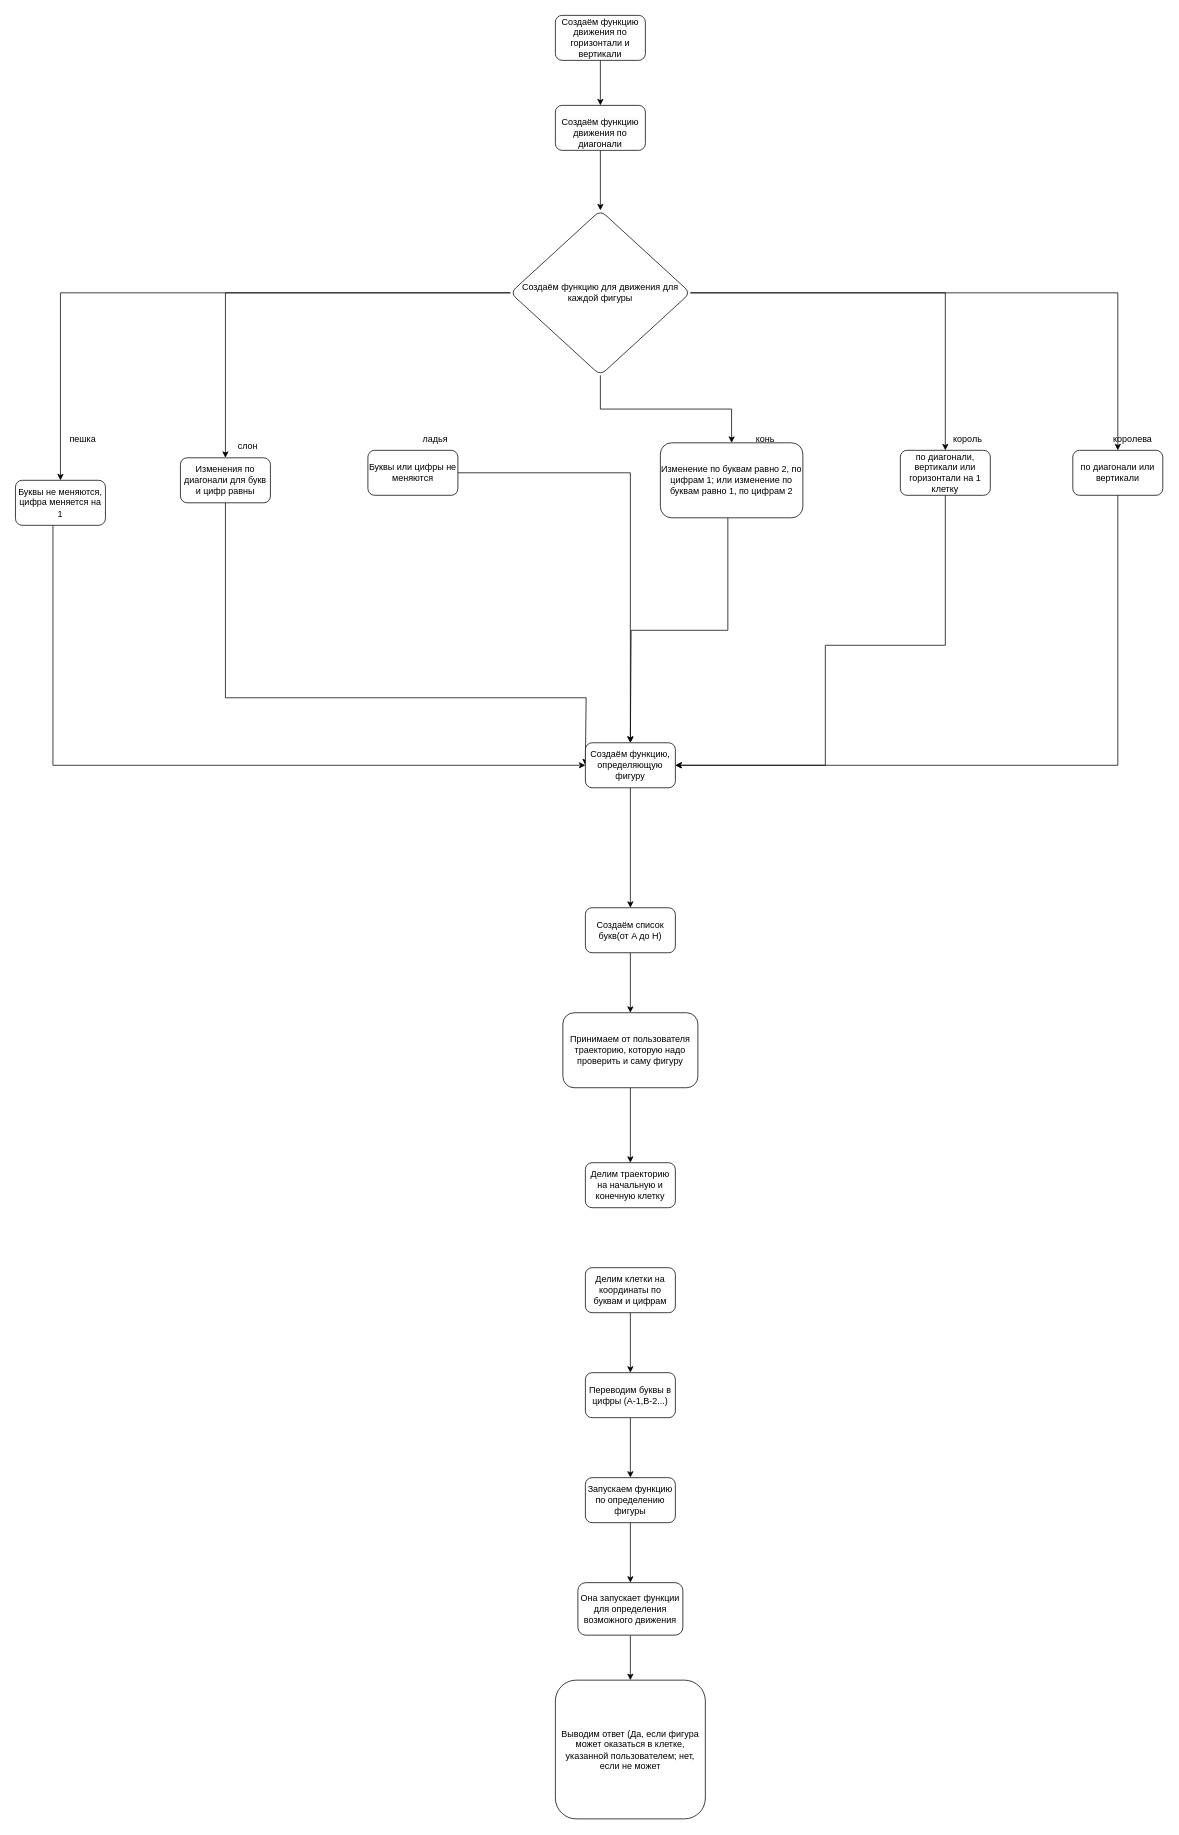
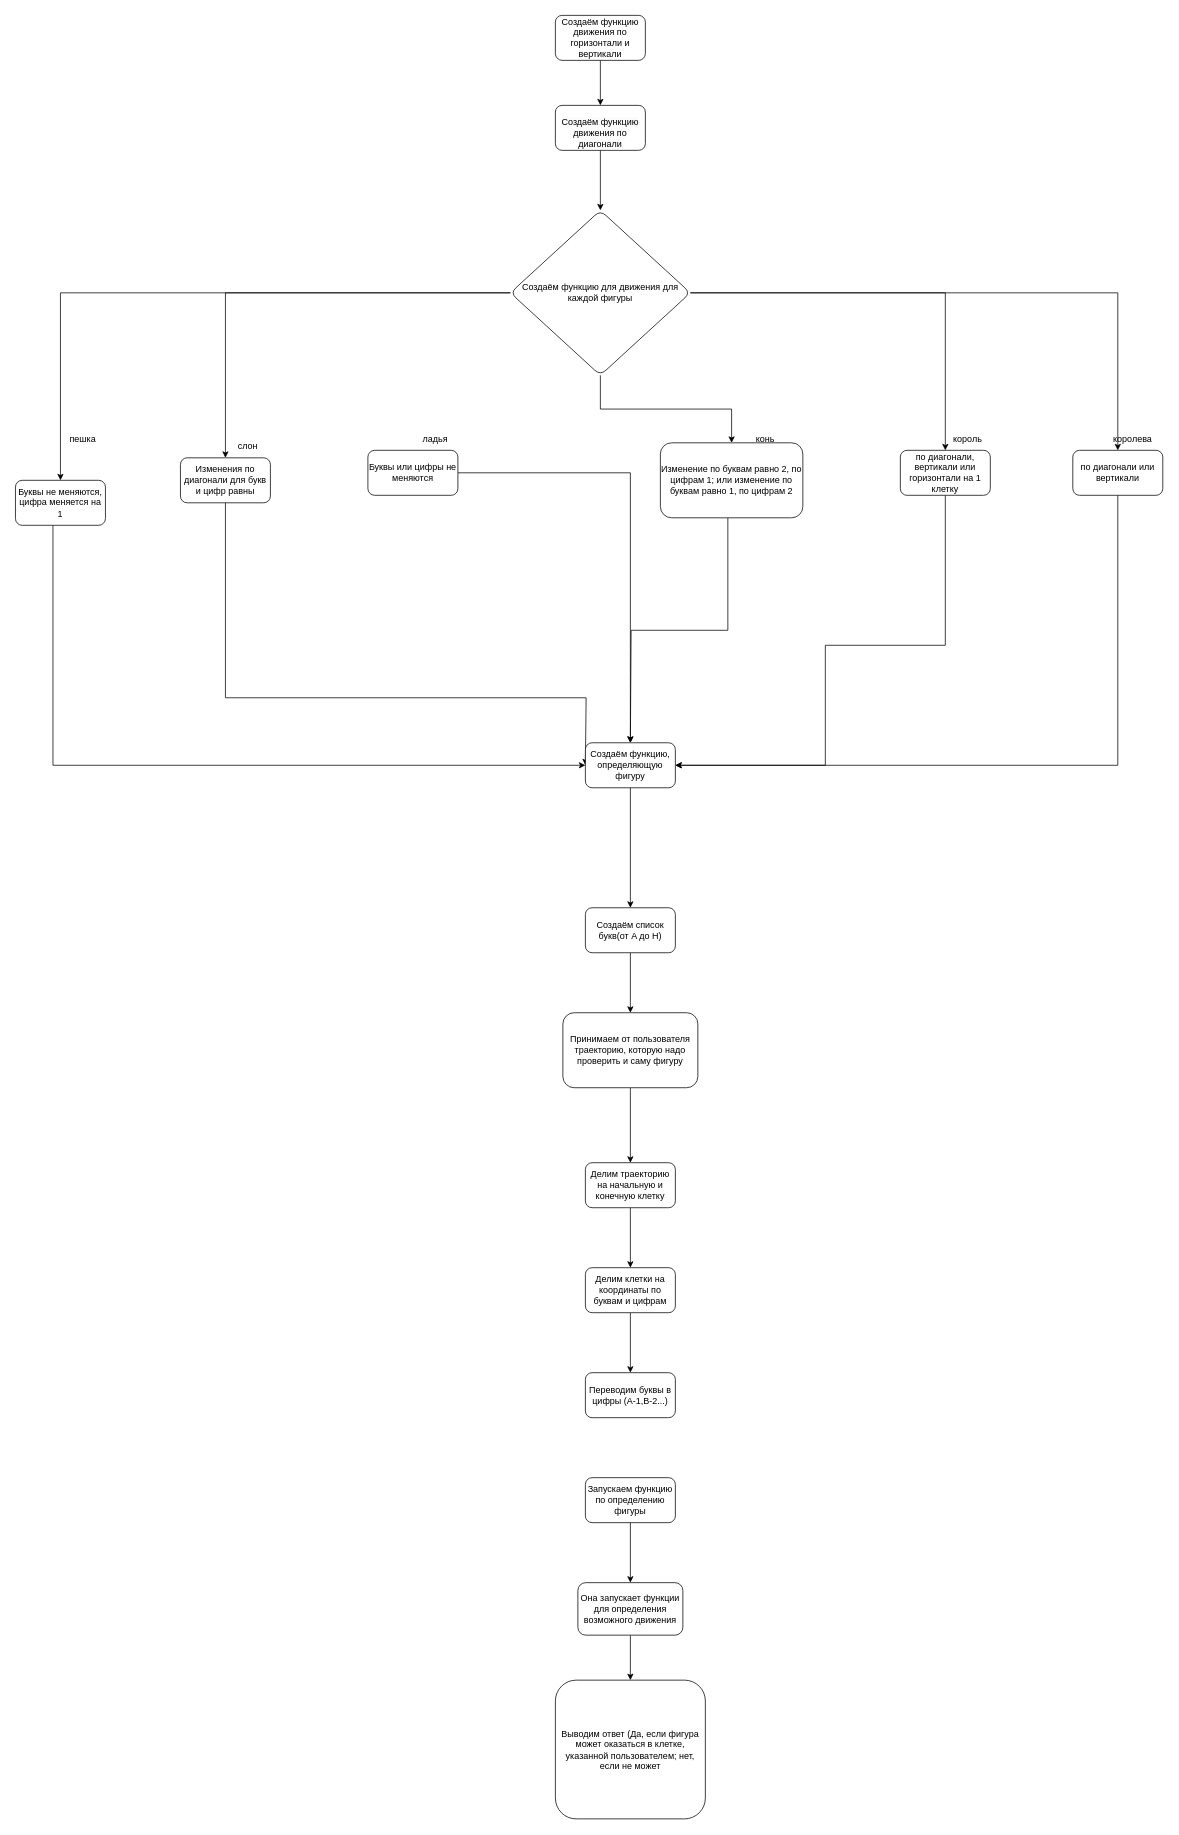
edge "Делим траекторию на начальную и конечную клетку" -> "Делим клетки на координаты по буквам и цифрам": added
edge "Переводим буквы в цифры (A-1,B-2...)" -> "Запускаем функцию по определению фигуры": removed
